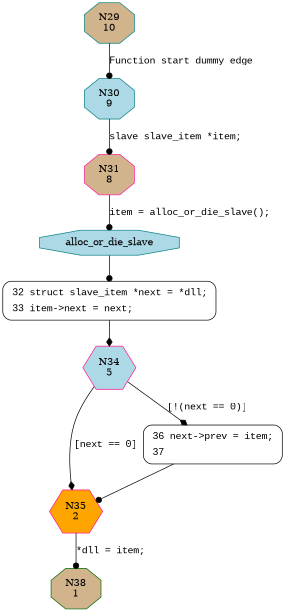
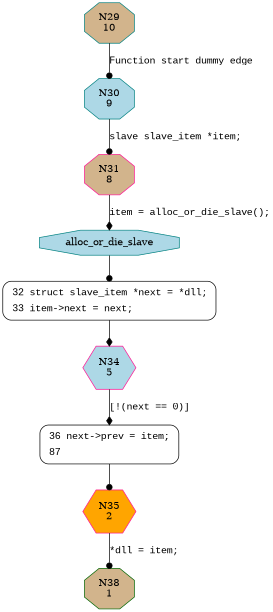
edge "N31 8" -> "alloc_or_die_slave": arrowhead dot -> diamond
edge "N34 5" -> "N35 2": removed, label "[next == 0]"
node "36": text "37" -> "87"
